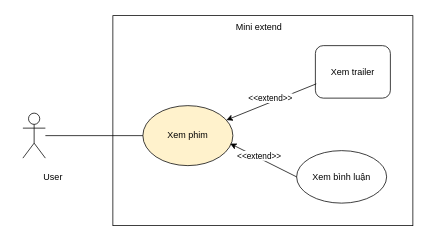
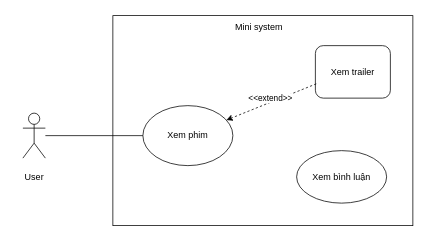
node "Mini extend": label "Mini extend" -> "Mini system"
edge "Xem trailer" -> "Xem phim": style solid -> dashed
node "Xem phim": fillcolor #fff2cc -> #ffffff
edge "Xem bình luận" -> "Xem phim": removed, label "<<extend>>"
node "User": moved (53, 177) -> (34, 177)
